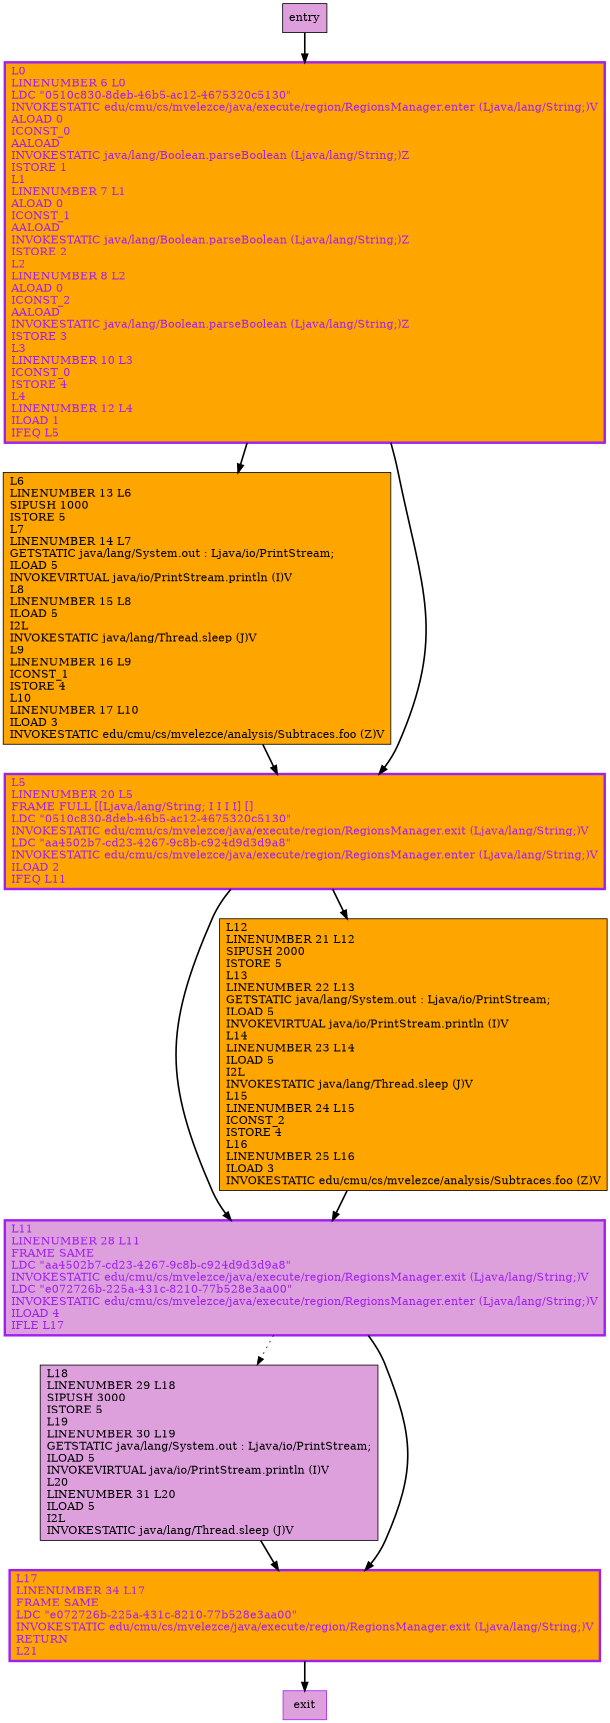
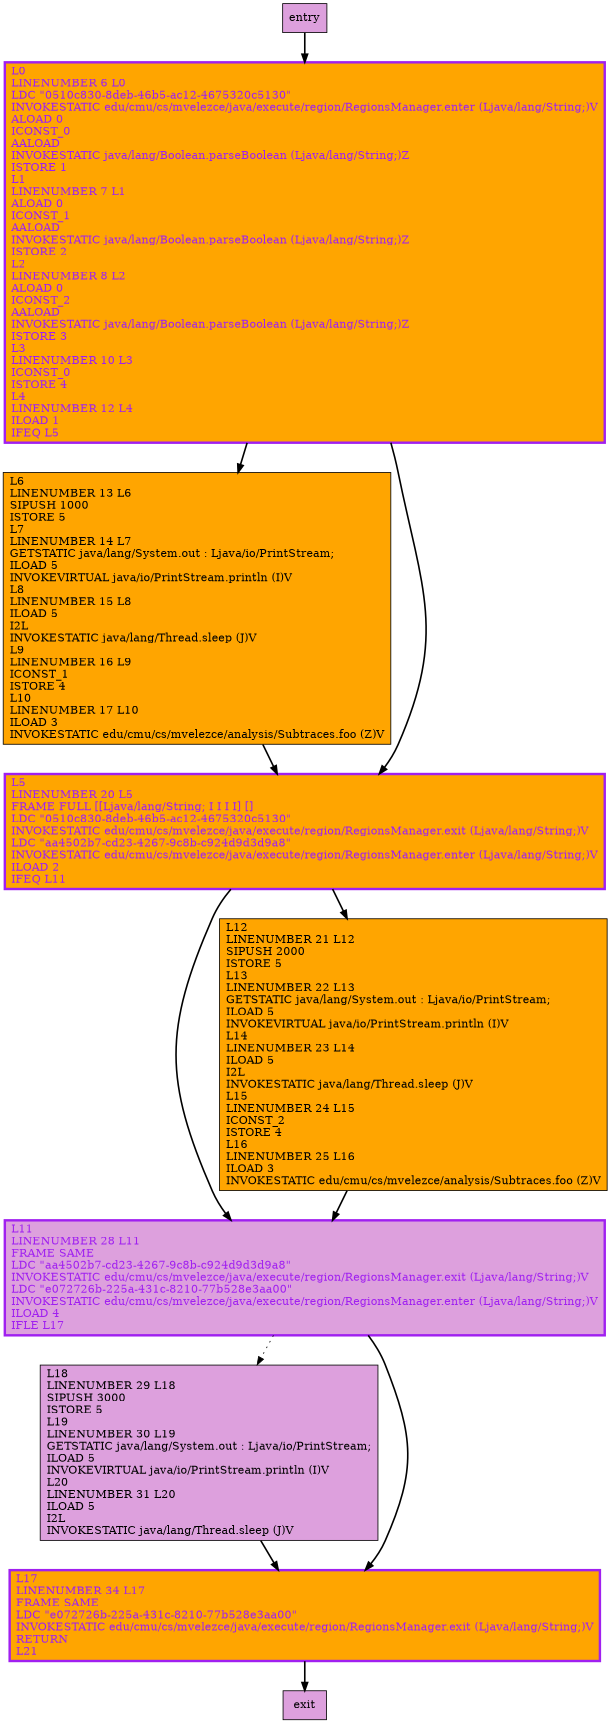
node "exit": color purple -> black
